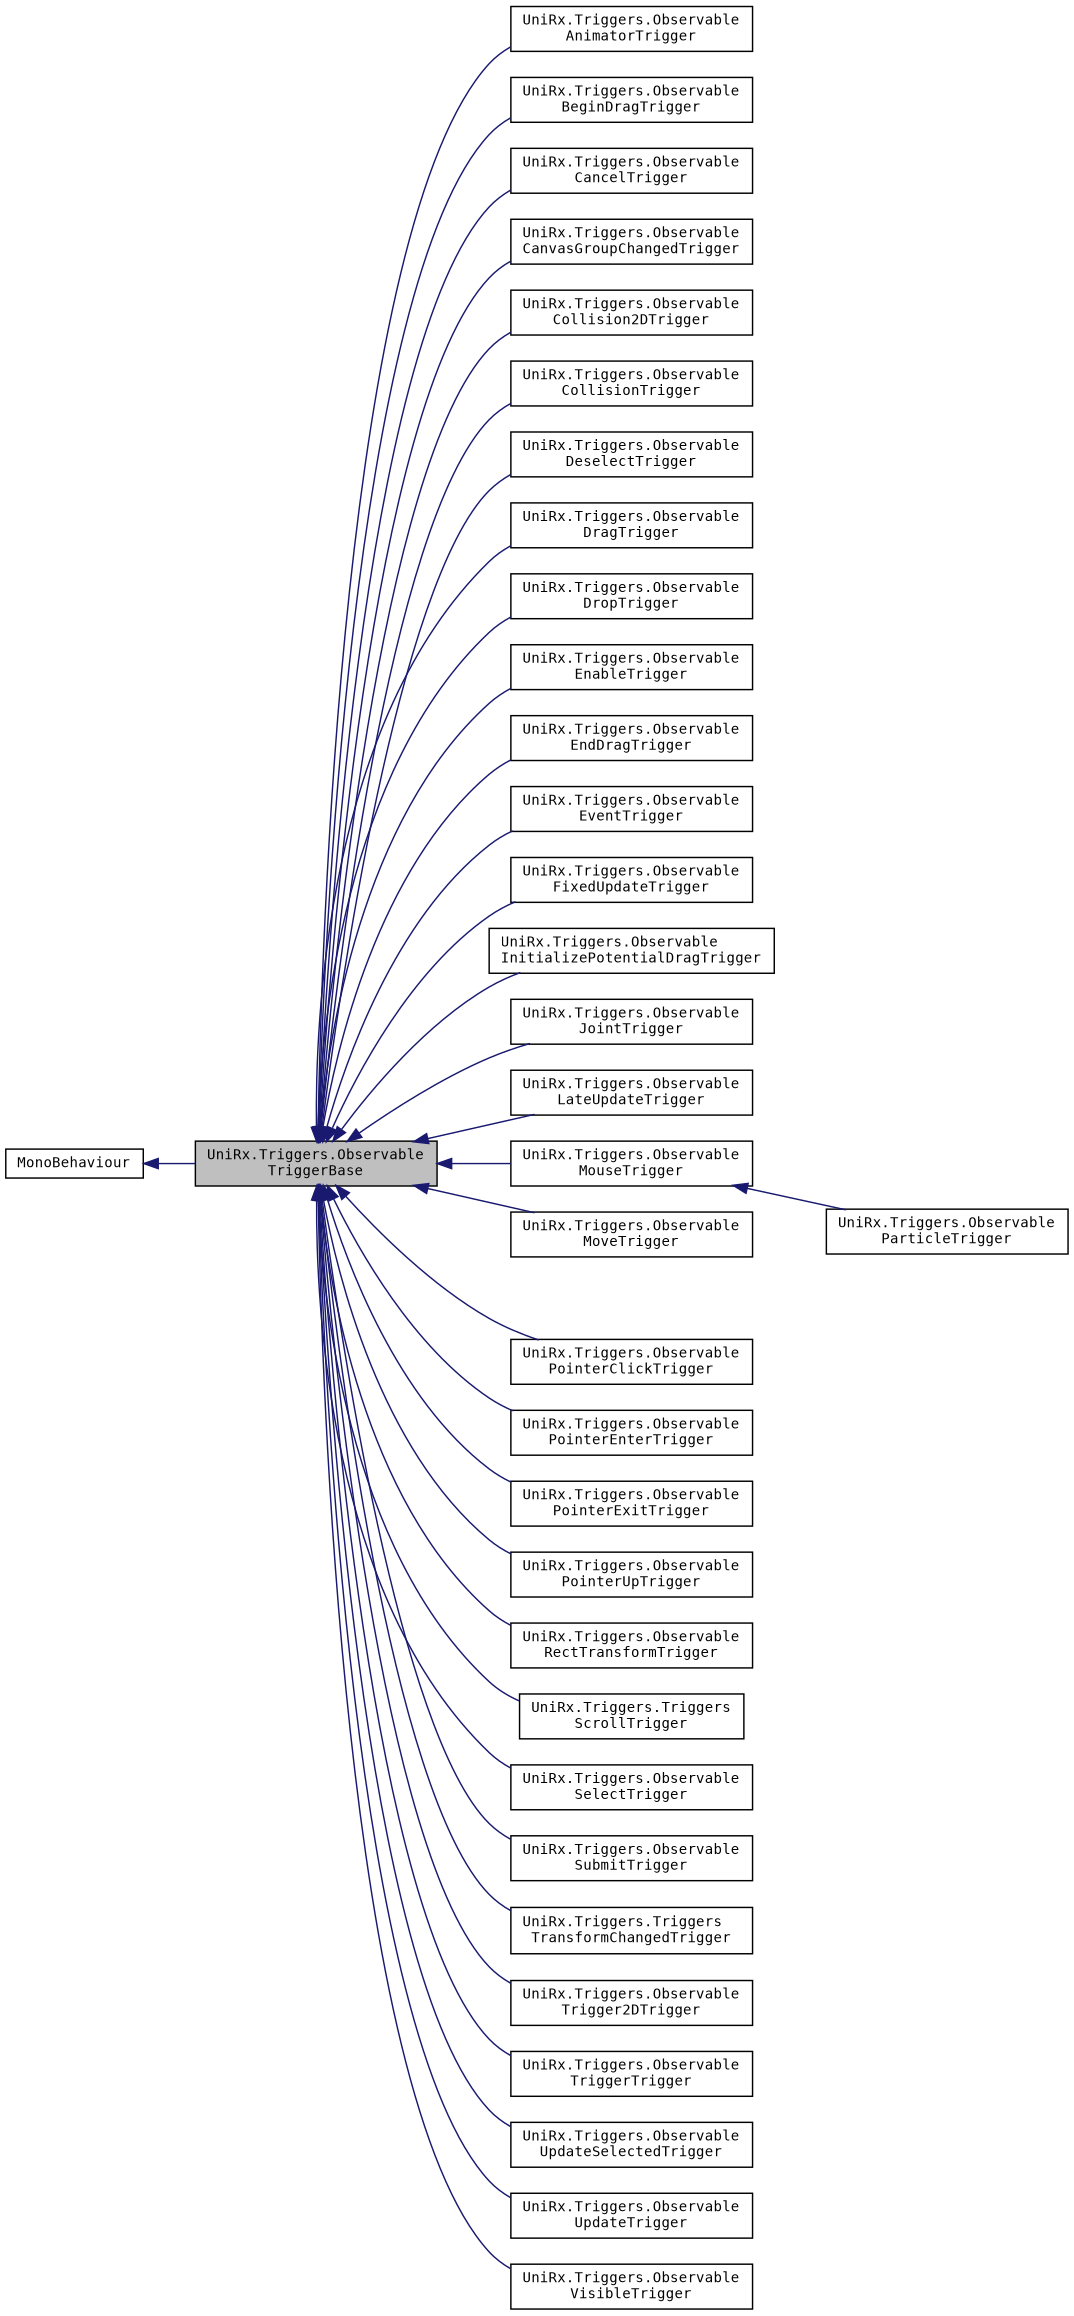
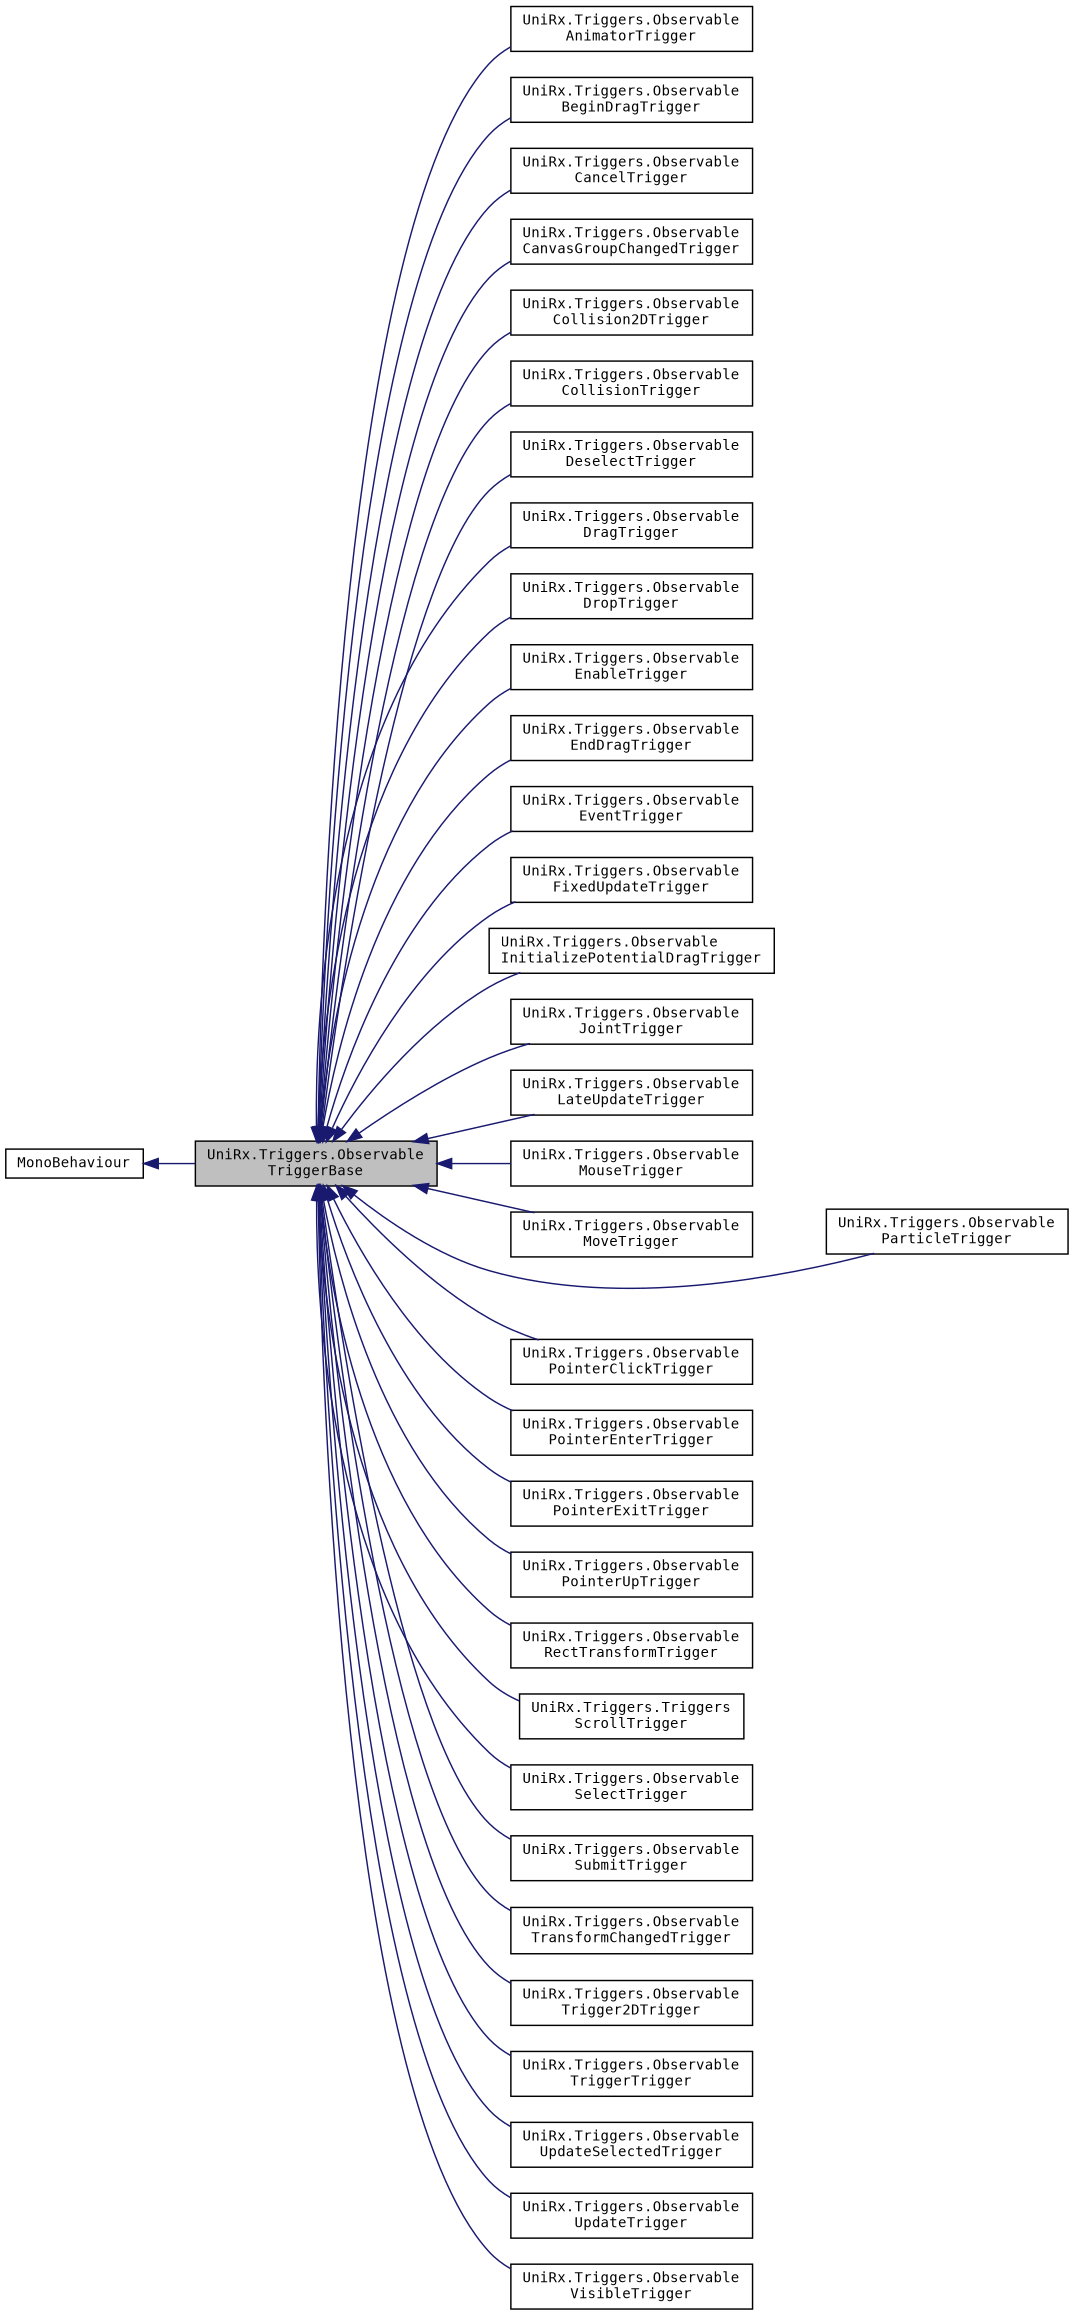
edge "UniRx.Triggers.Observable ParticleTrigger" -> "UniRx.Triggers.Observable MouseTrigger": now "UniRx.Triggers.Observable ParticleTrigger" -> "UniRx.Triggers.Observable TriggerBase"
node "UniRx.Triggers.Triggers TransformChangedTrigger": label "UniRx.Triggers.Triggers TransformChangedTrigger" -> "UniRx.Triggers.Observable TransformChangedTrigger"
